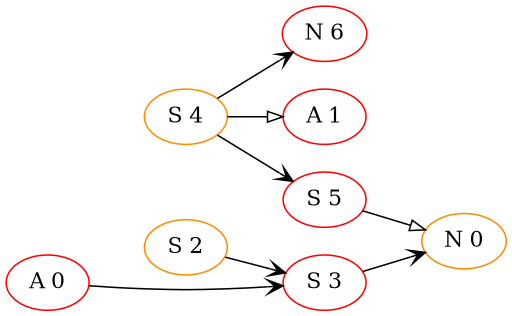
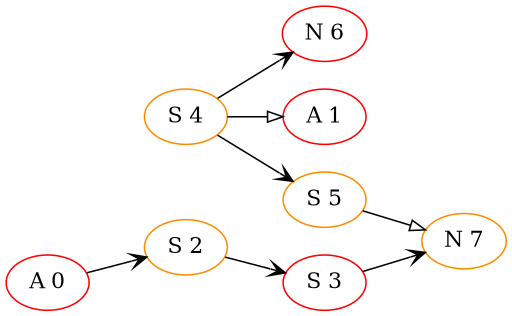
node "S 5": color red -> darkorange
node "N 0": label "N 0" -> "N 7"
edge "A 0" -> "S 3": now "A 0" -> "S 2"
